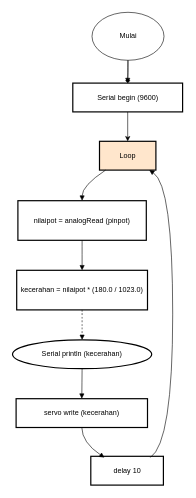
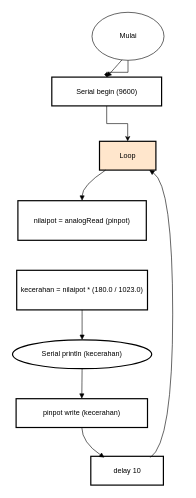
node "Serial begin (9600)": moved (128, 98) -> (107, 92)
edge "nilaipot = analogRead (pinpot)" -> "kecerahan = nilaipot * (180.0 / 1023.0)": removed
edge "kecerahan = nilaipot * (180.0 / 1023.0)" -> "Serial println (kecerahan)": style dashed -> solid
node "servo write (kecerahan)": label "servo write (kecerahan)" -> "pinpot write (kecerahan)"
